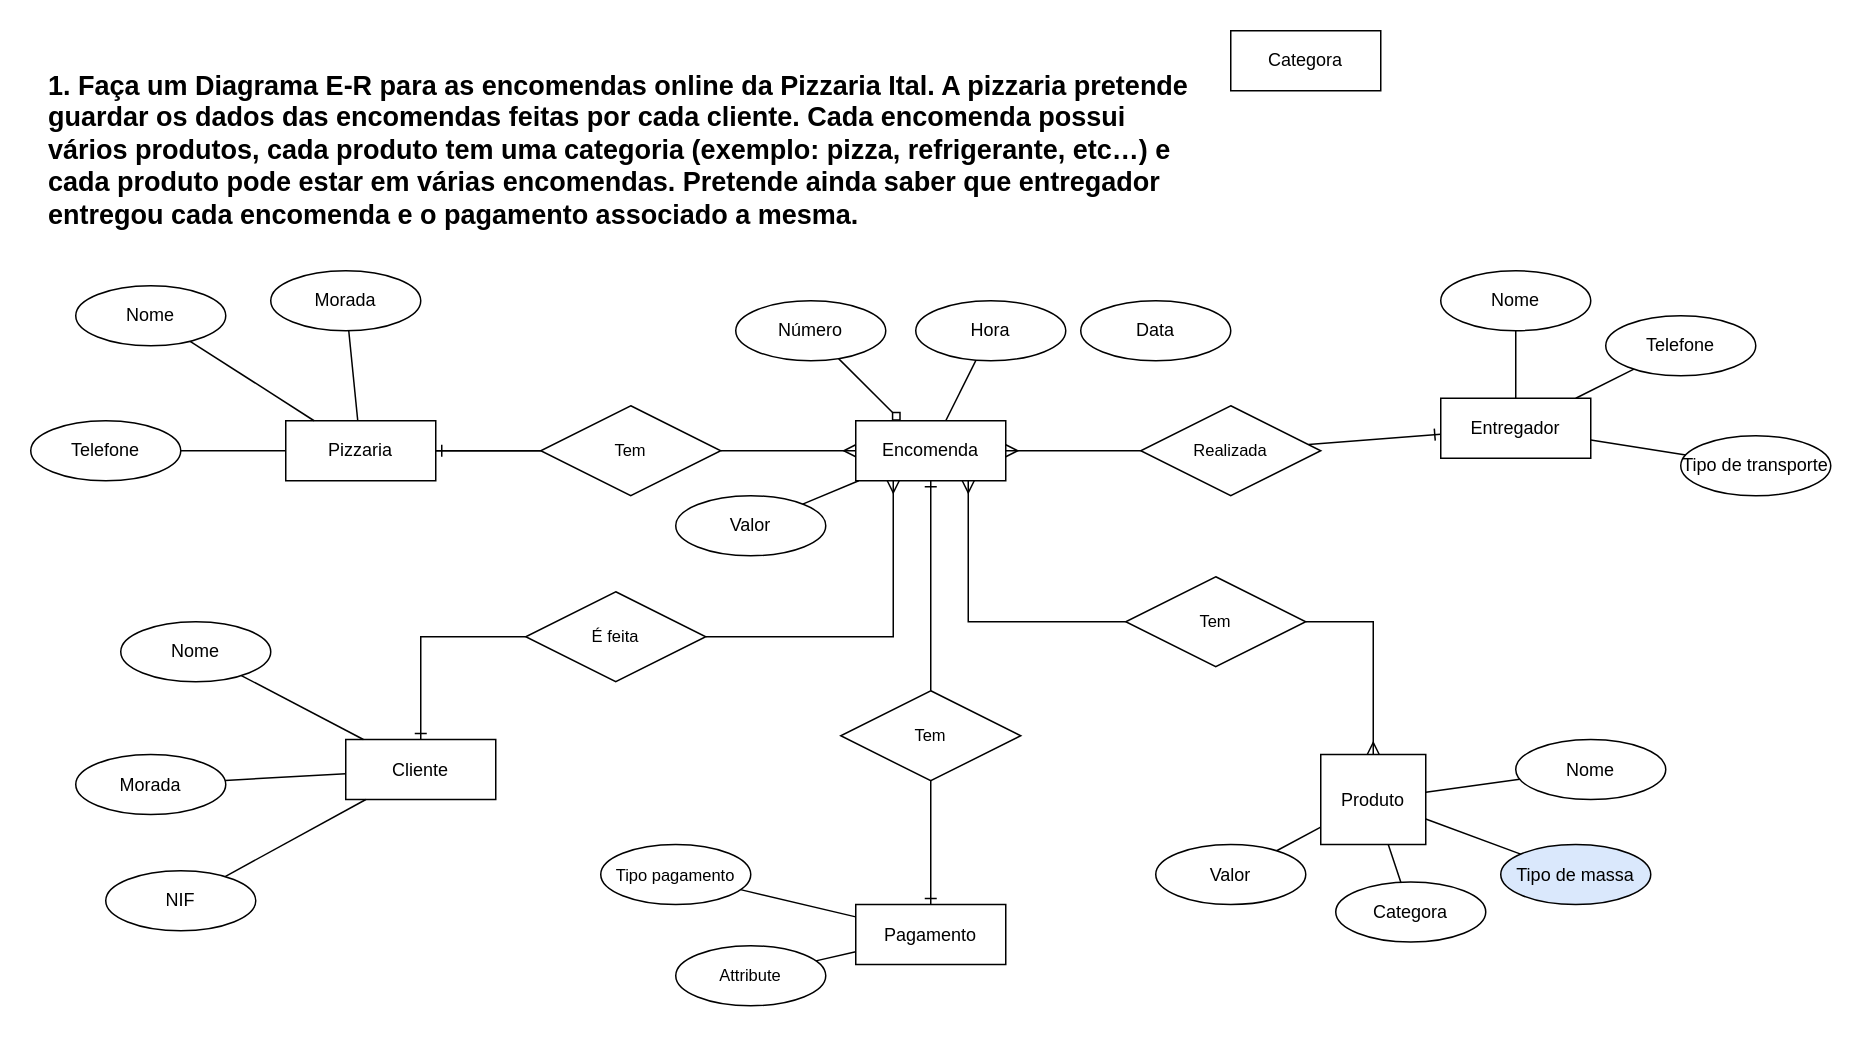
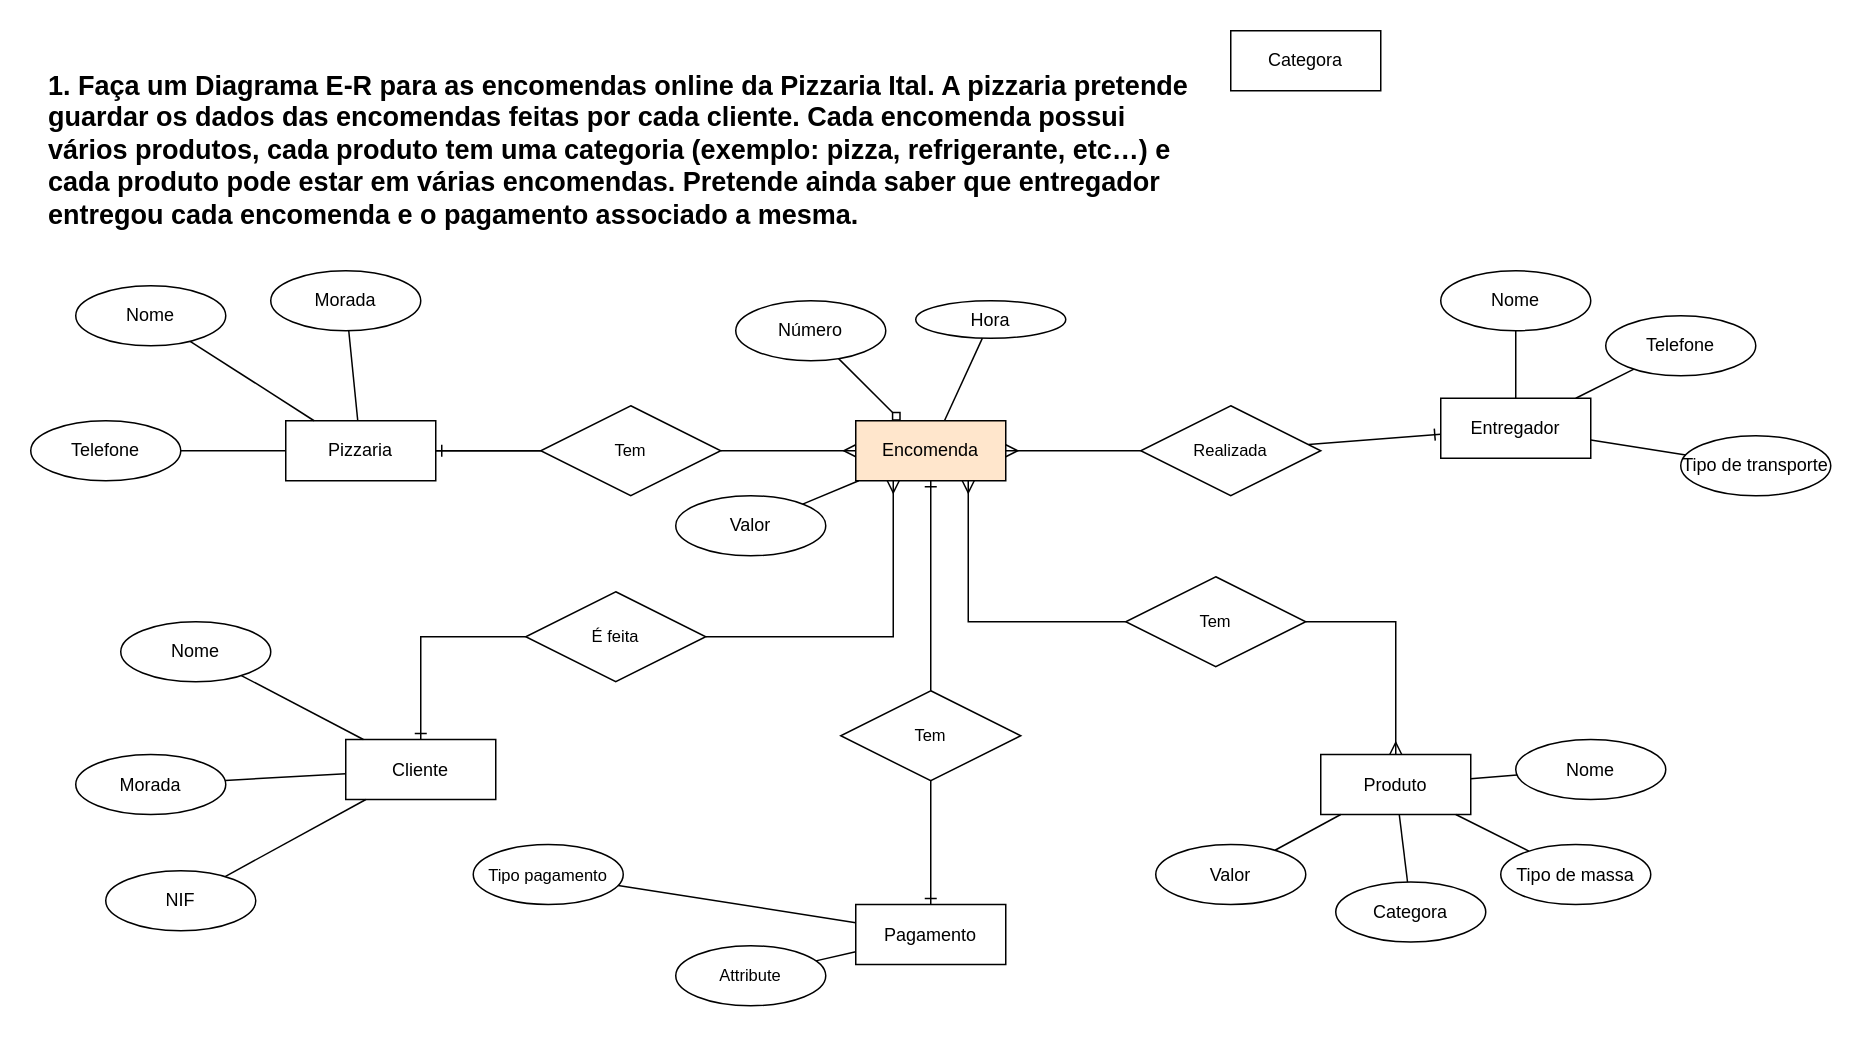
node "Hora": size 150x60 -> 150x38
node "Data": removed
node "Encomenda": fillcolor #ffffff -> #ffe6cc
node "Produto": size 105x90 -> 150x60
node "Tipo pagamento": moved (676, 875) -> (548, 875)
node "Tipo de massa": fillcolor #dae8fc -> #ffffff
